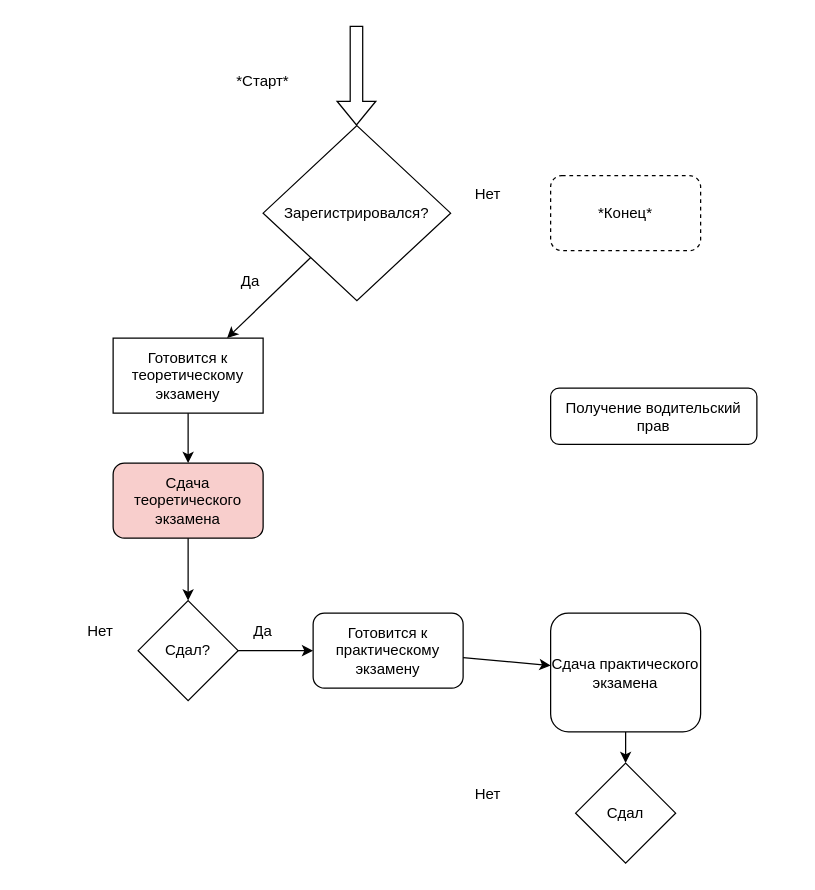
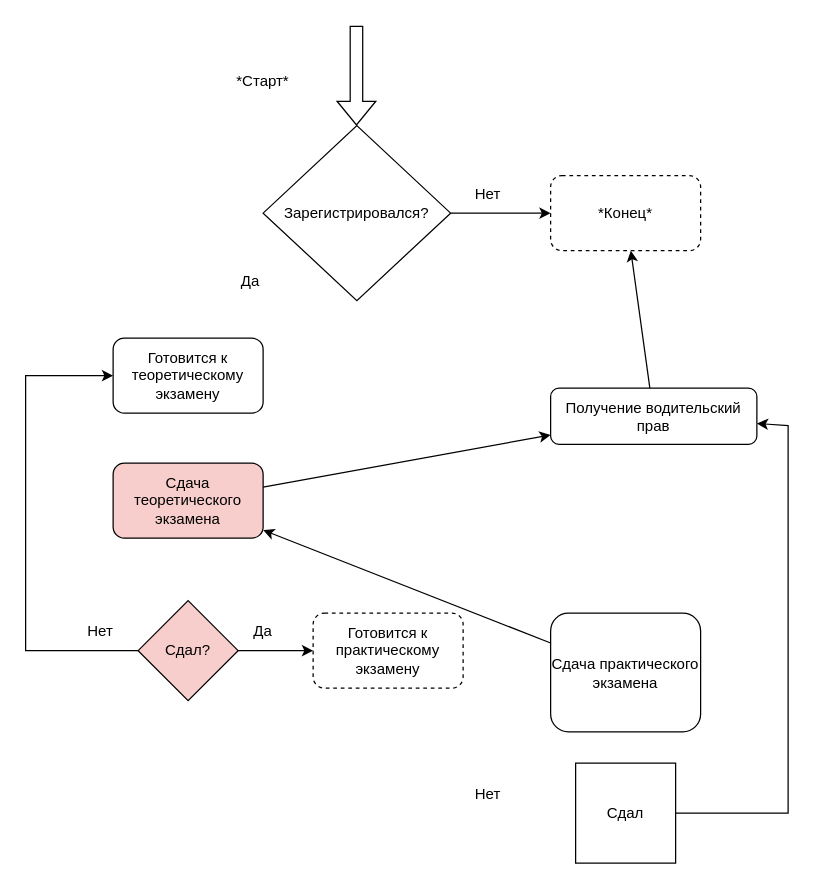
edge "Зарегистрировался?" -> "*Конец*": added
edge "Зарегистрировался?" -> "Готовится к теоретическому экзамену": removed
edge "Получение водительский прав" -> "*Конец*": added
node "Готовится к теоретическому экзамену": shape rectangle -> rounded rectangle
edge "Готовится к теоретическому экзамену" -> "Сдача теоретического экзамена": removed
edge "Сдал?" -> "Готовится к теоретическому экзамену": added
edge "Сдача теоретического экзамена" -> "Сдал?": now "Сдача теоретического экзамена" -> "Получение водительский прав"
node "Сдал?": fillcolor #ffffff -> #f8cecc
node "Готовится к практическому экзамену": style solid -> dashed
edge "Готовится к практическому экзамену" -> "Сдача практического экзамена": removed
edge "Сдал" -> "Получение водительский прав": added
edge "Сдача практического экзамена" -> "Сдал": now "Сдача практического экзамена" -> "Сдача теоретического экзамена"
node "Сдал": shape diamond -> rectangle
